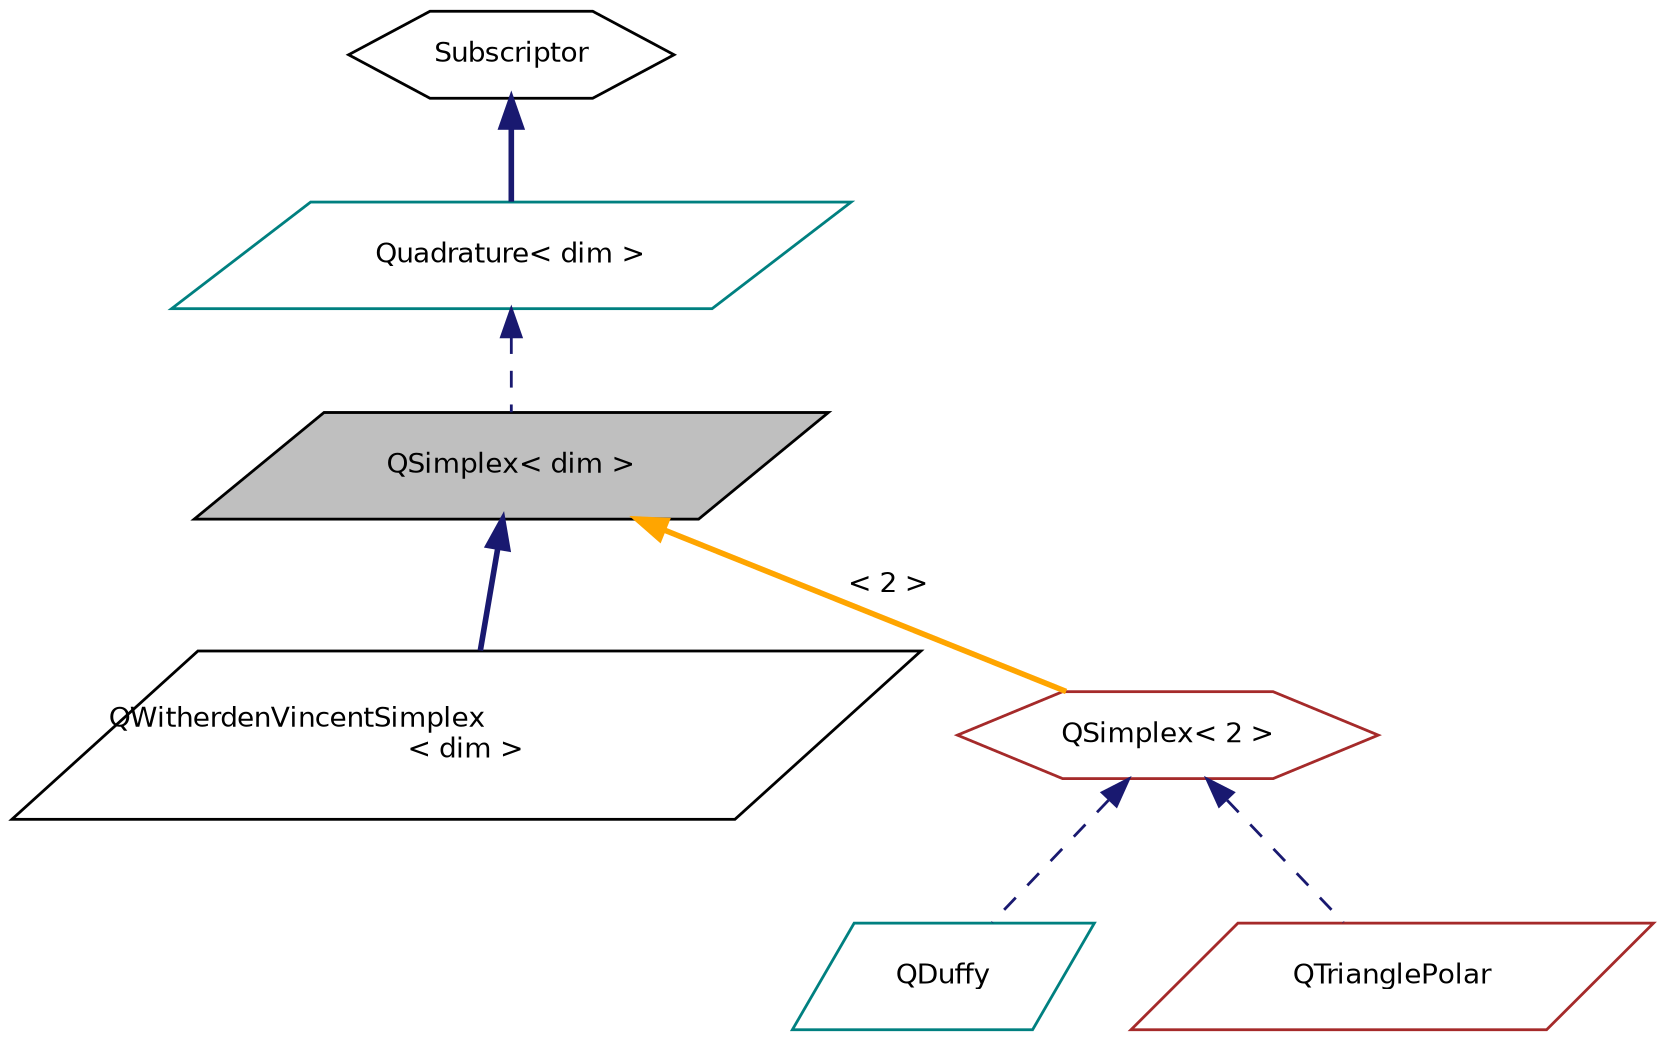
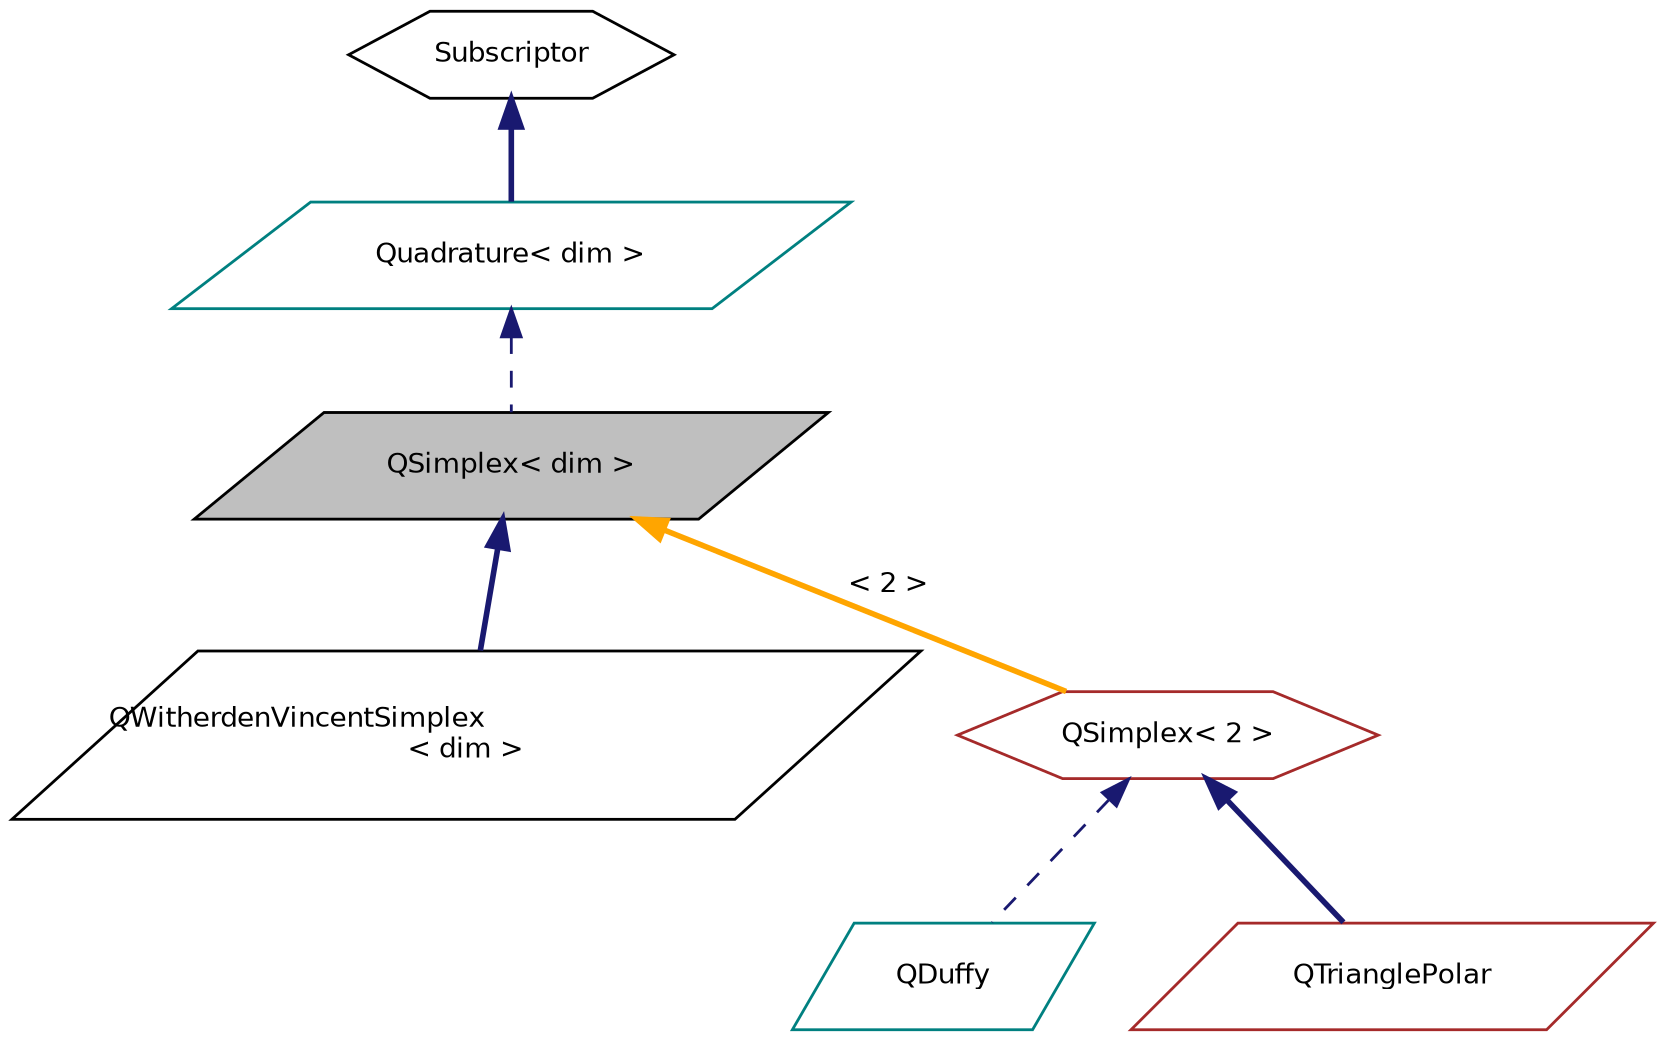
edge "QTrianglePolar" -> "QSimplex< 2 >": style dashed -> bold
